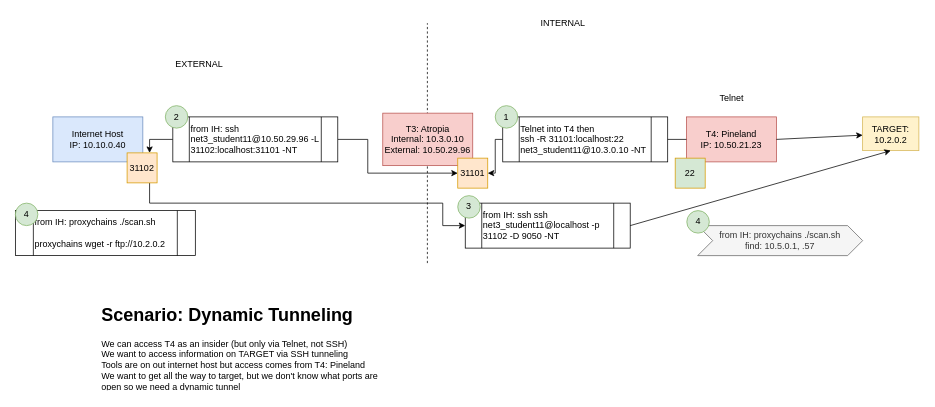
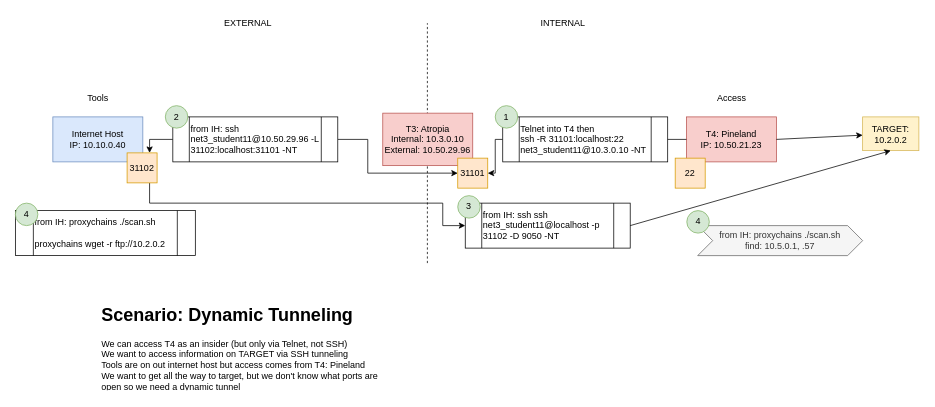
node "EXTERNAL": moved (199, 64) -> (248, 23)
node "Tools": added
node "Telnet": label "Telnet" -> "Access"
node "22": fillcolor #d5e8d4 -> #ffe6cc
